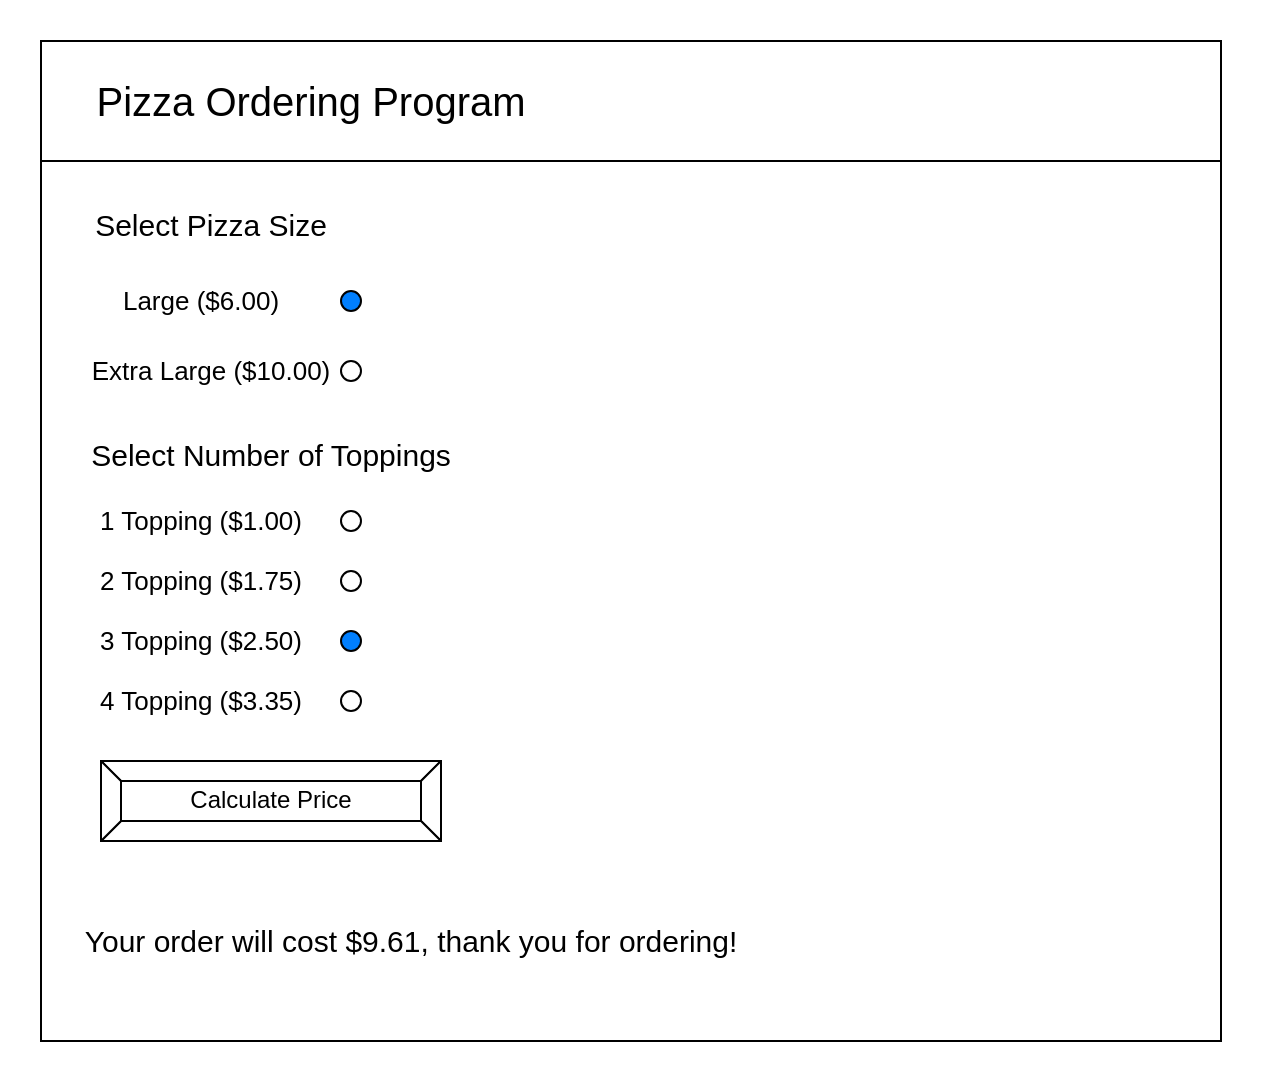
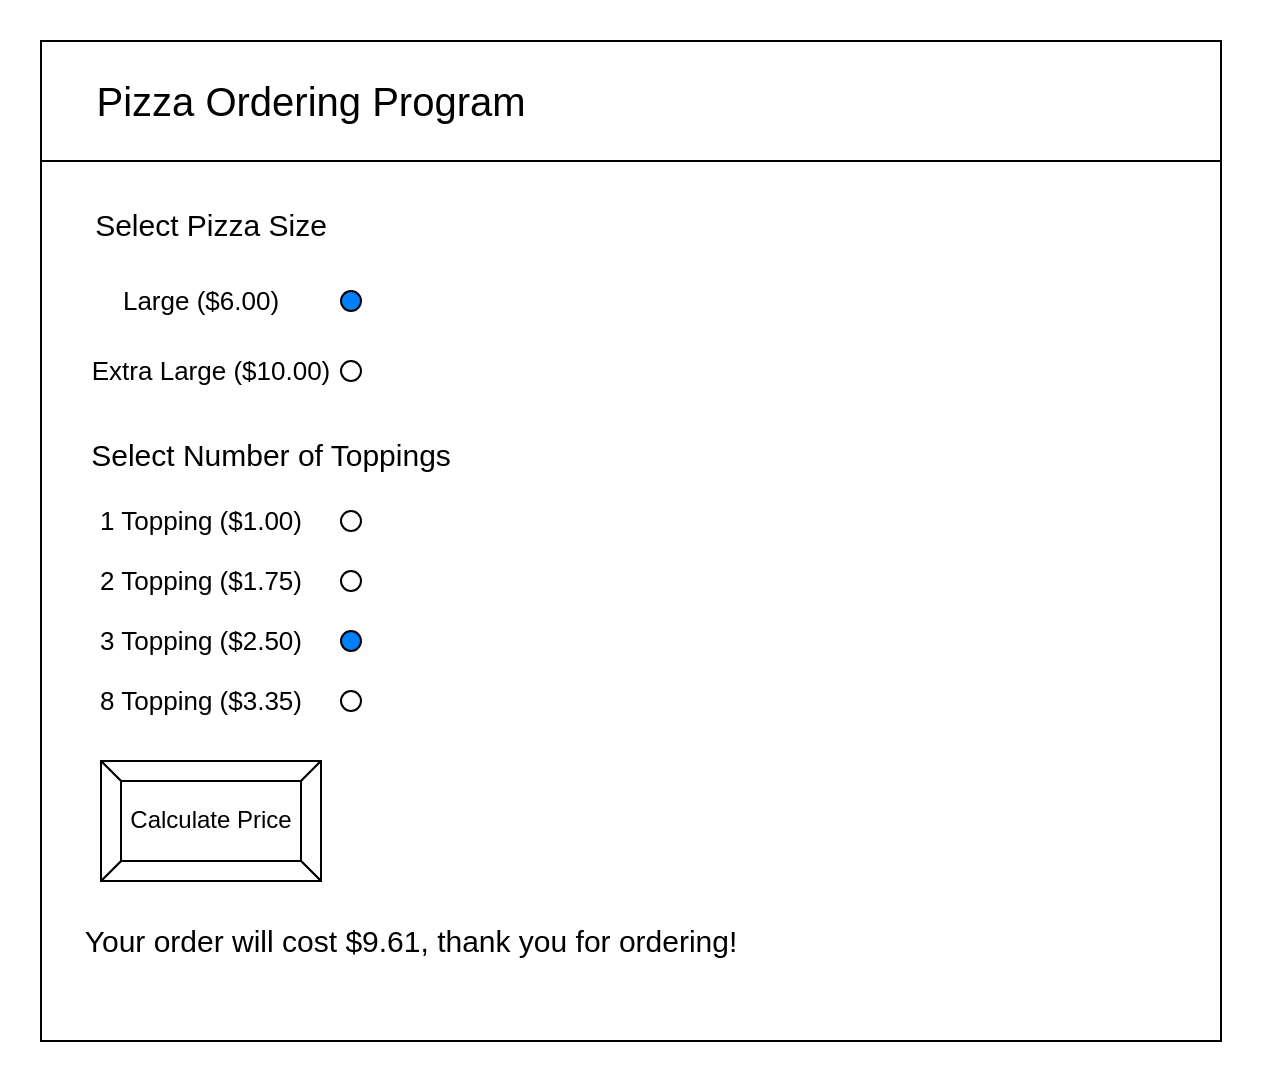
node "4 Topping ($3.35)": label "4 Topping ($3.35)" -> "8 Topping ($3.35)"
node "Calculate Price": size 340x80 -> 220x120
